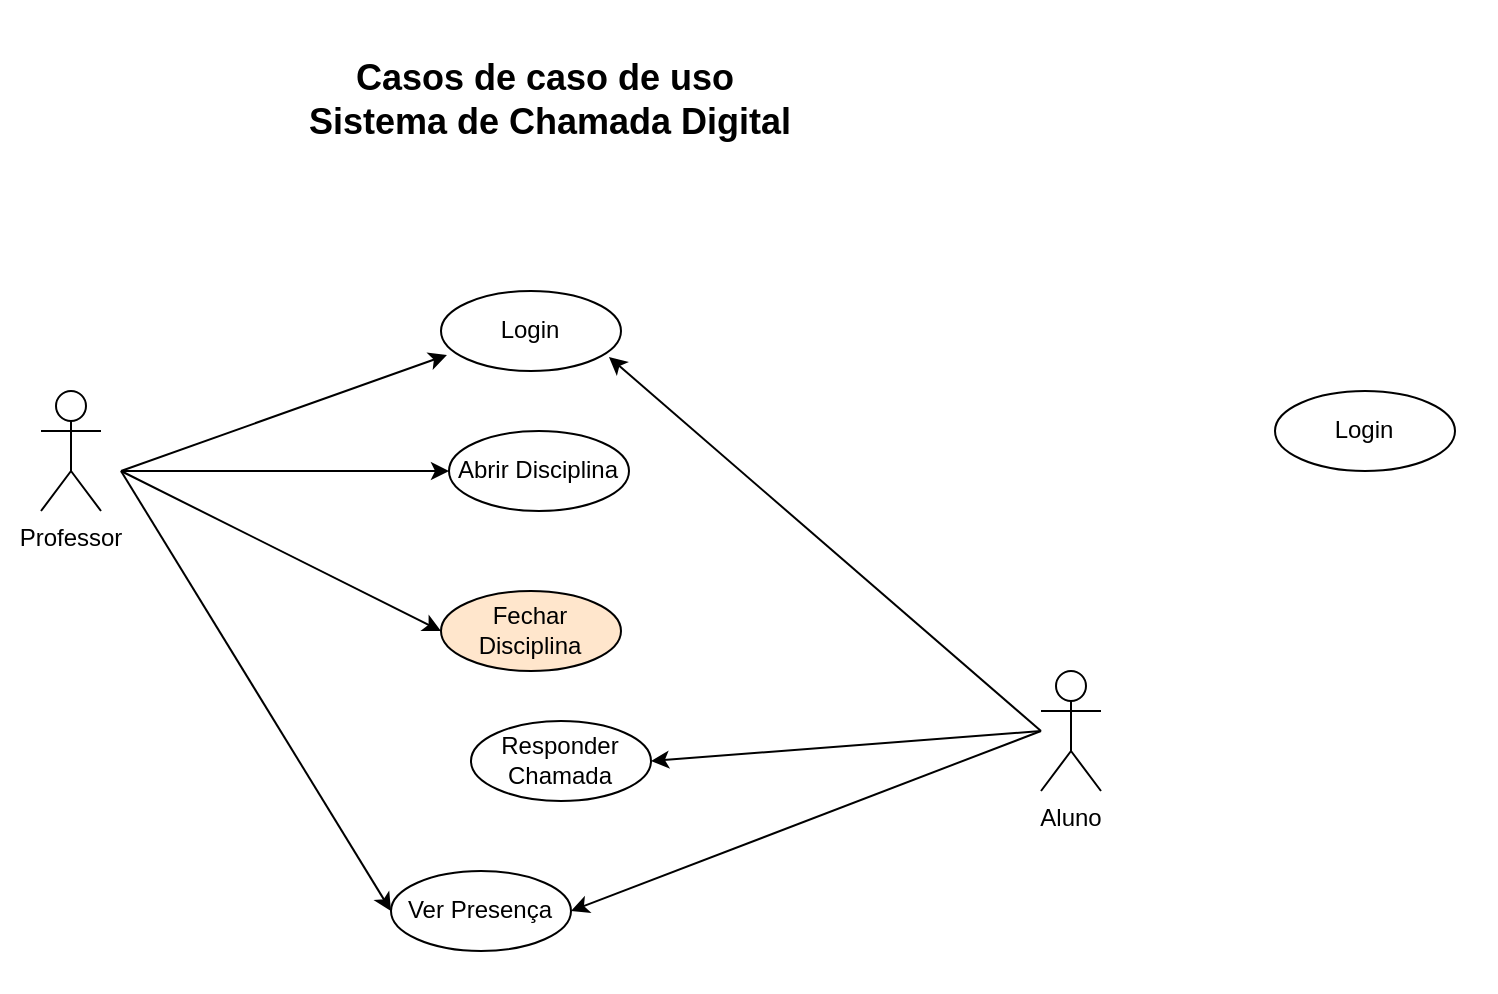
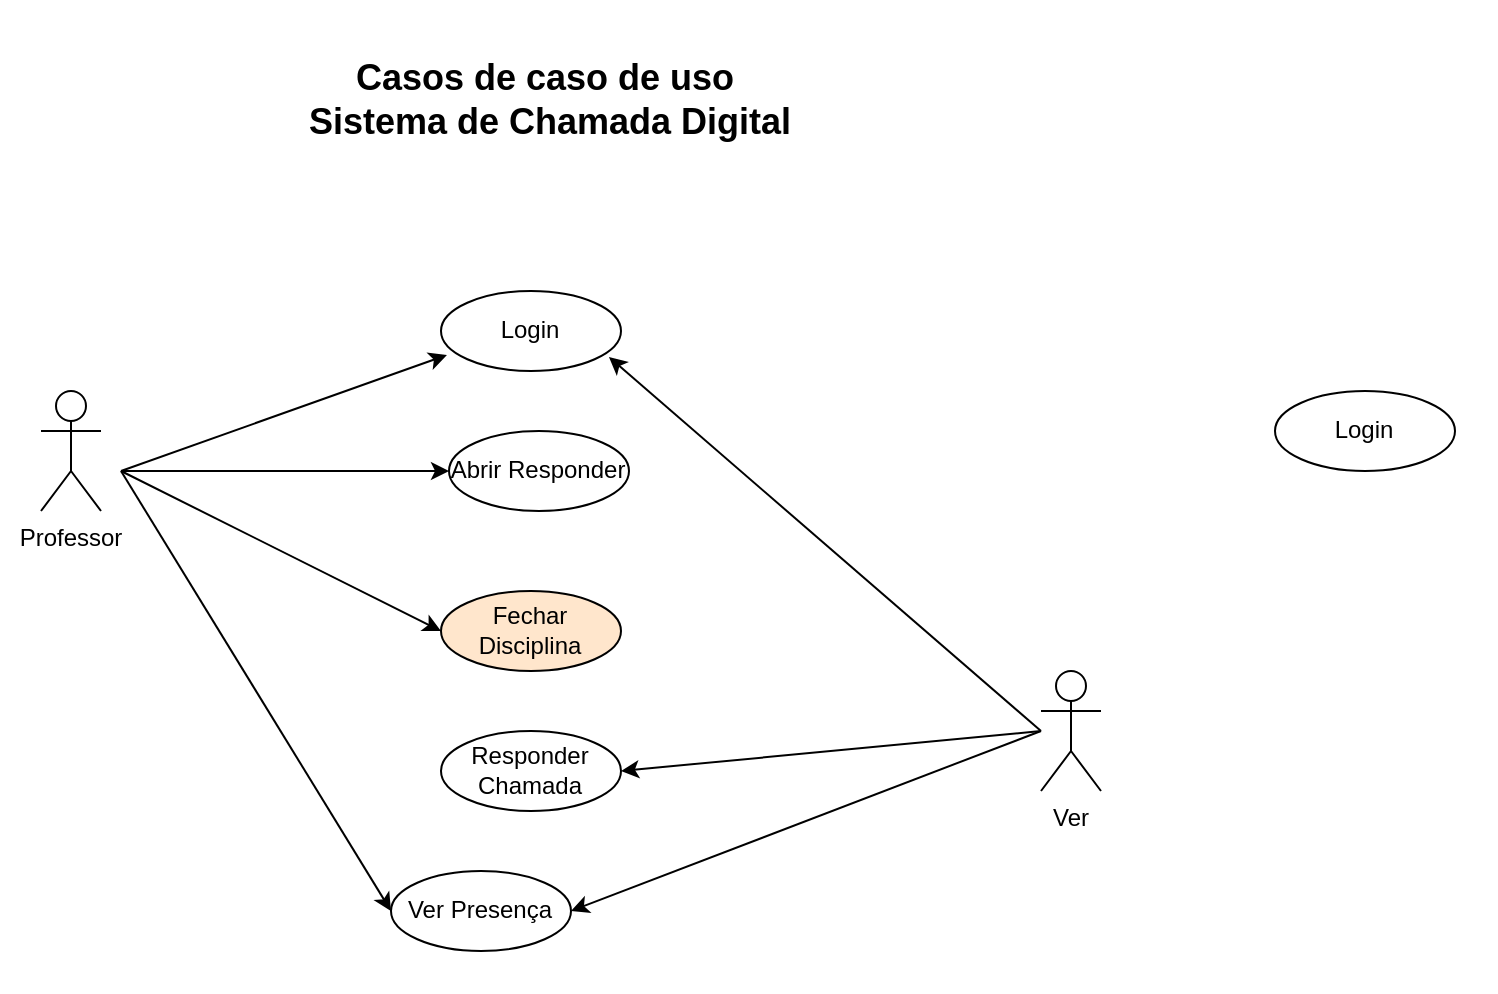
node "Abrir Disciplina": label "Abrir Disciplina" -> "Abrir Responder"
node "Responder Chamada": moved (561, 761) -> (531, 771)
node "Aluno": label "Aluno" -> "Ver"
